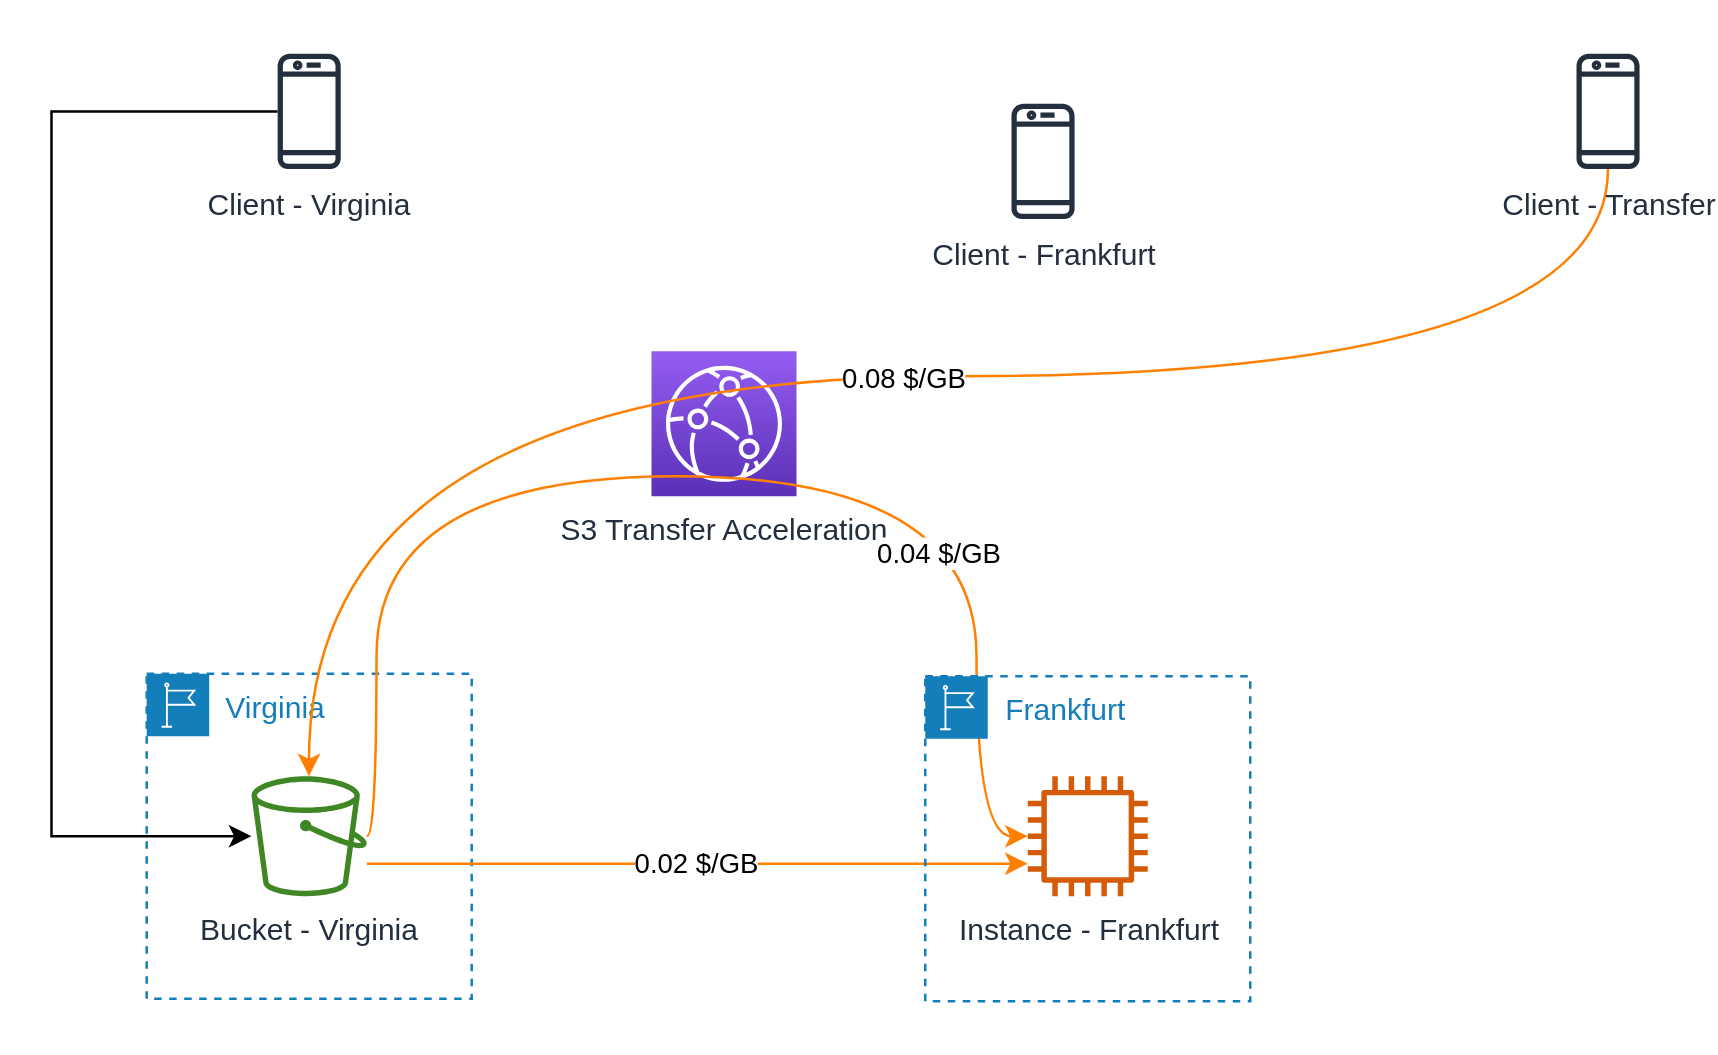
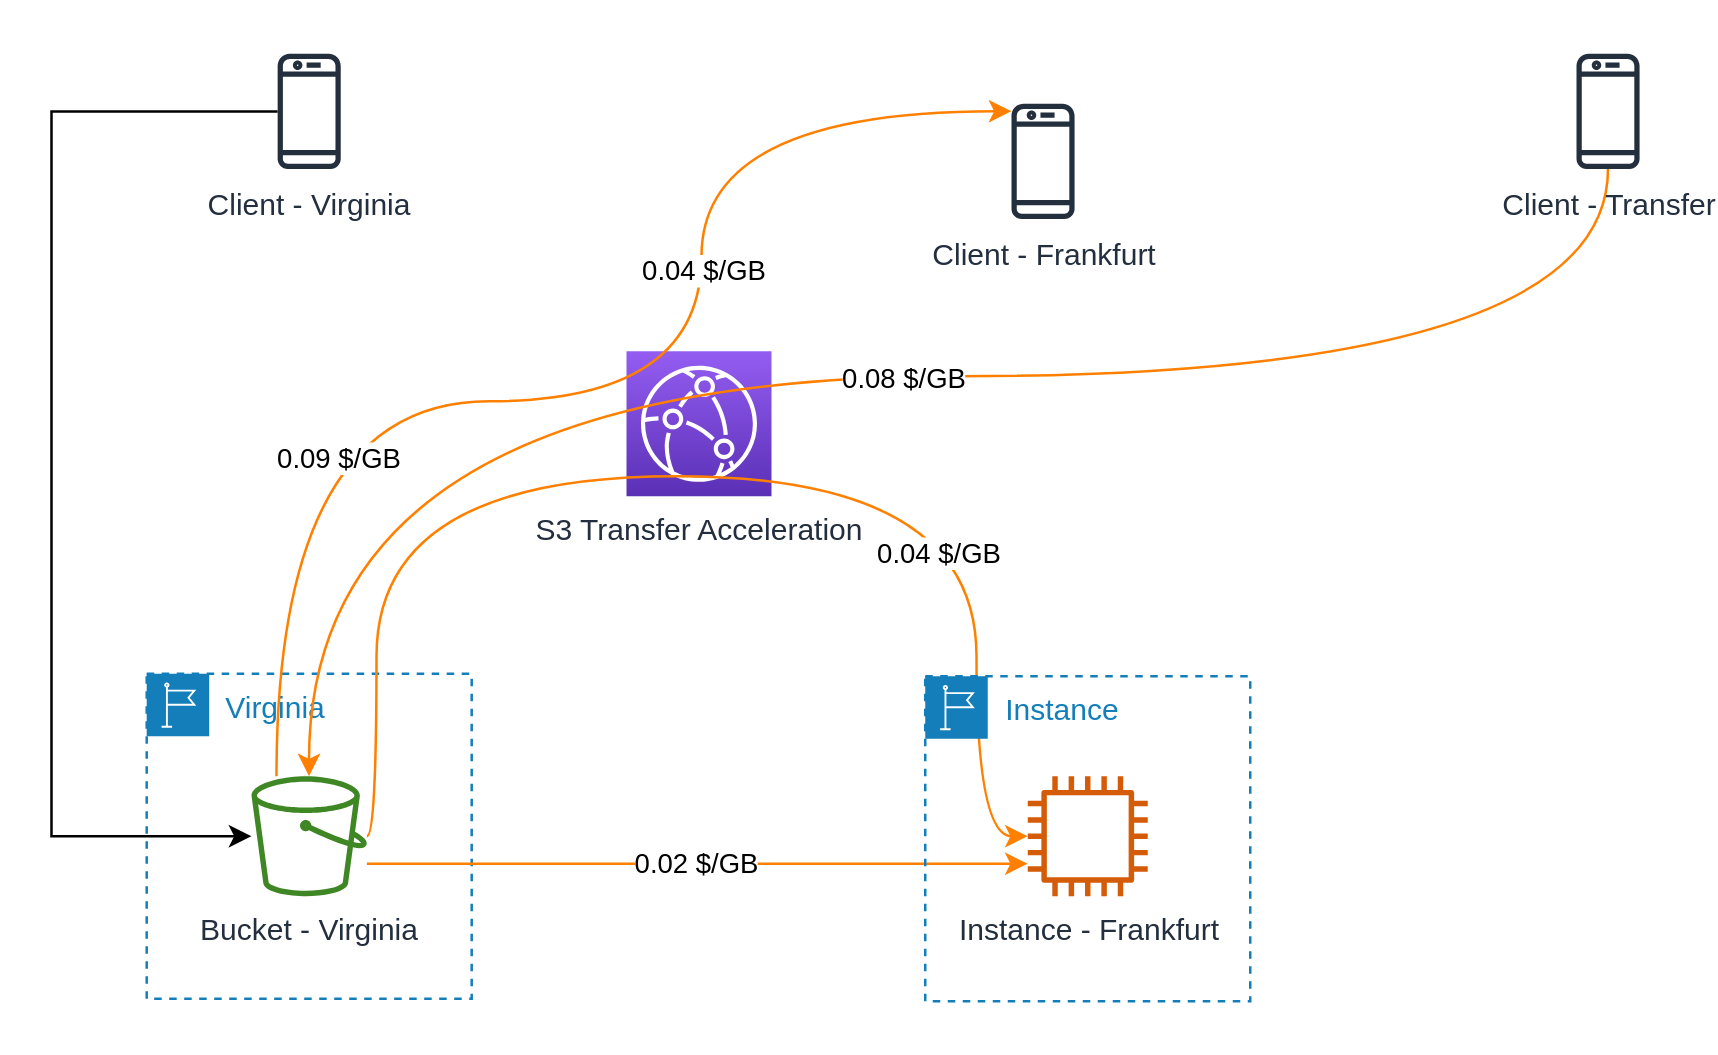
edge "Bucket - Virginia" -> "Client - Frankfurt": added, labels "0.09 $/GB", "0.04 $/GB"
node "S3 Transfer Acceleration": moved (724, 424) -> (699, 424)
node "Frankfurt": label "Frankfurt" -> "Instance"
